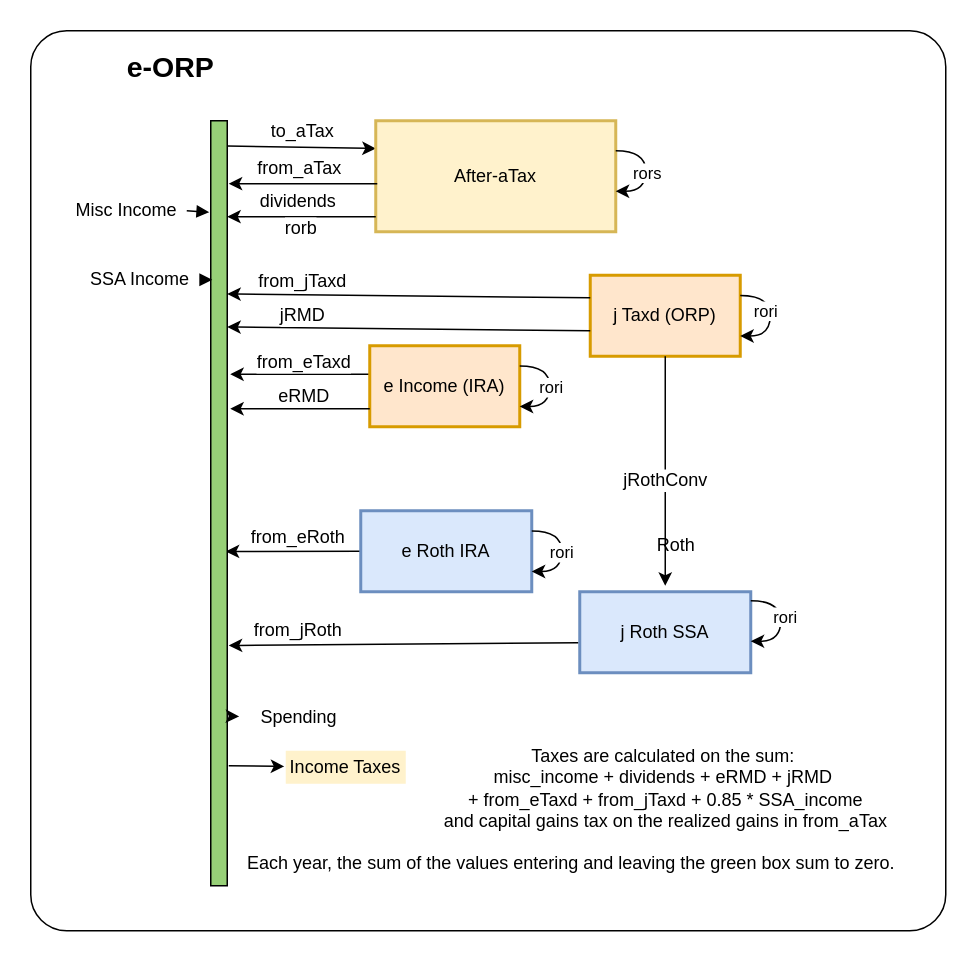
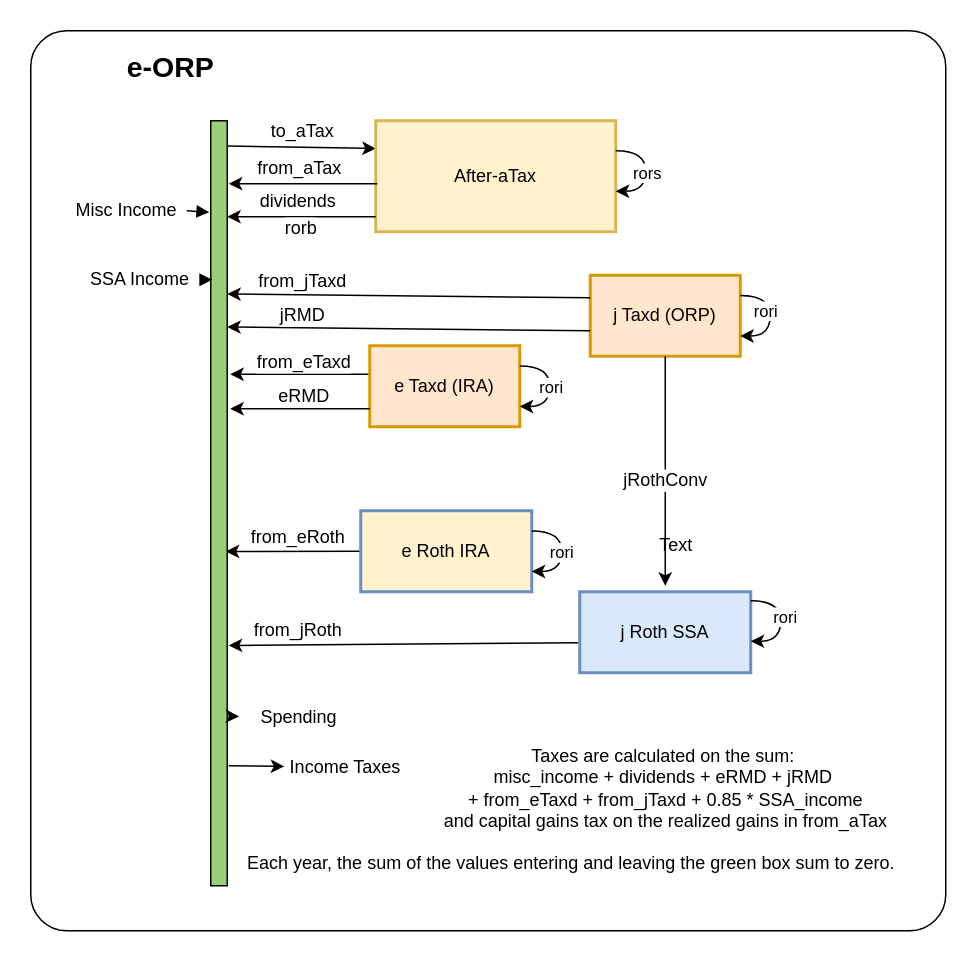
node "e Income (IRA)": label "e Income (IRA)" -> "e Taxd (IRA)"
node "Roth": label "Roth" -> "Text"
node "e Roth IRA": fillcolor #dae8fc -> #fff2cc
node "Income Taxes": fillcolor #fff2cc -> #ffffff
